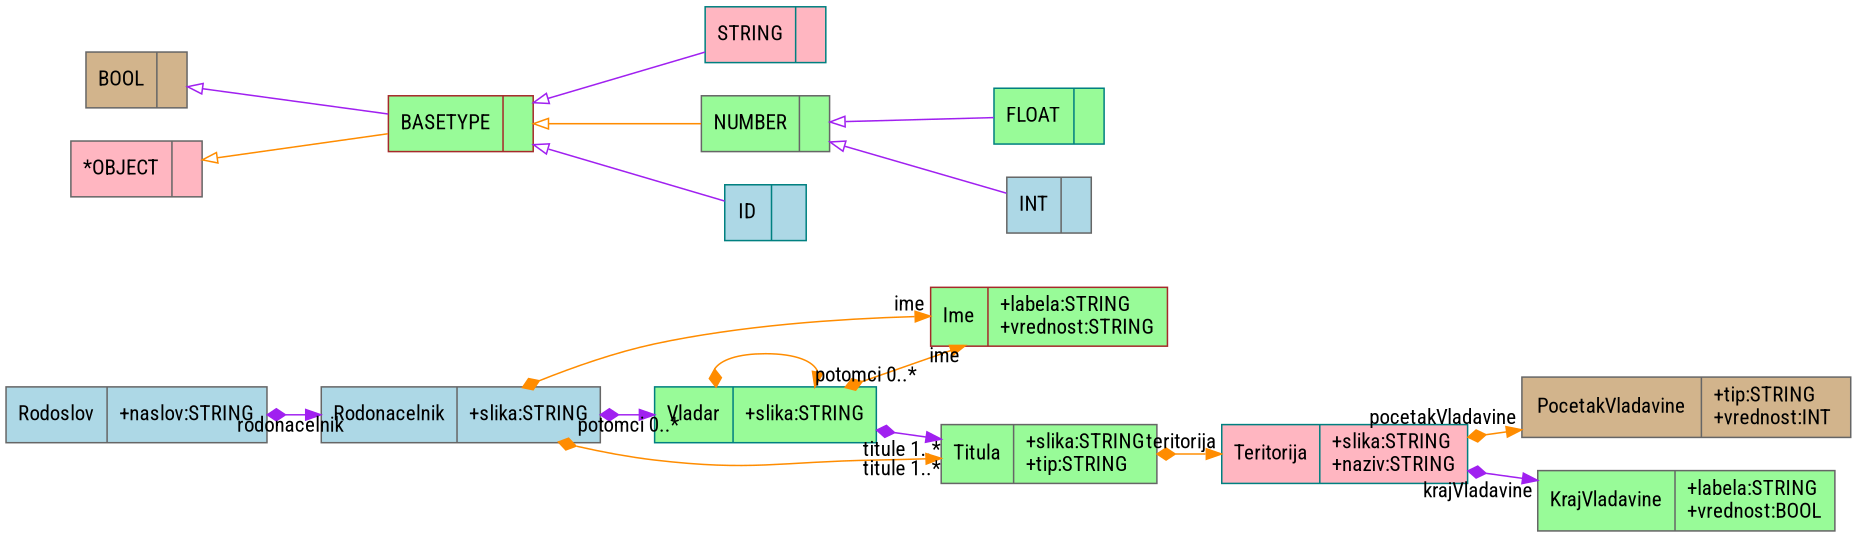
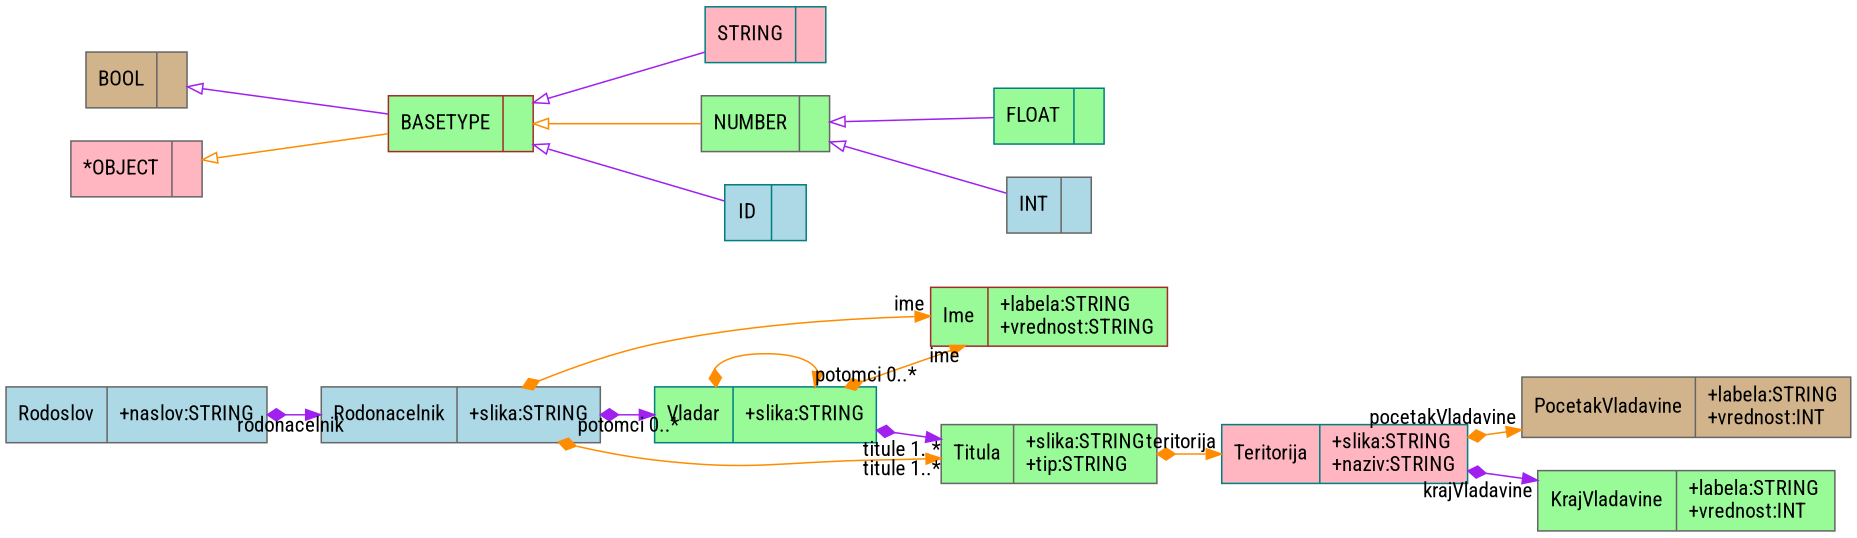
node "PocetakVladavine": text "+tip:STRING" -> "+labela:STRING"
node "KrajVladavine": text "+vrednost:BOOL" -> "+vrednost:INT"
